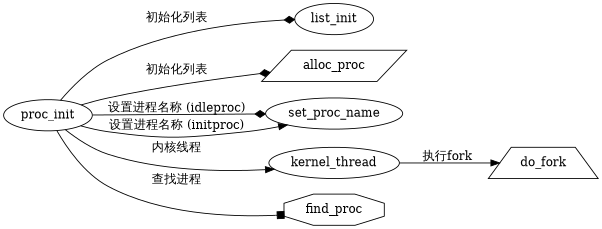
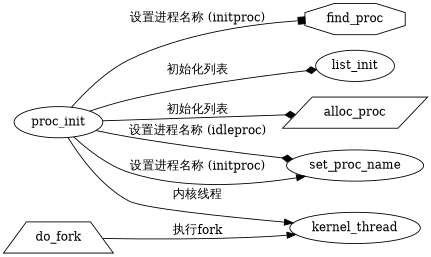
edge "kernel_thread" -> "do_fork": reversed
edge "proc_init" -> "find_proc": label "查找进程" -> "设置进程名称 (initproc)"
